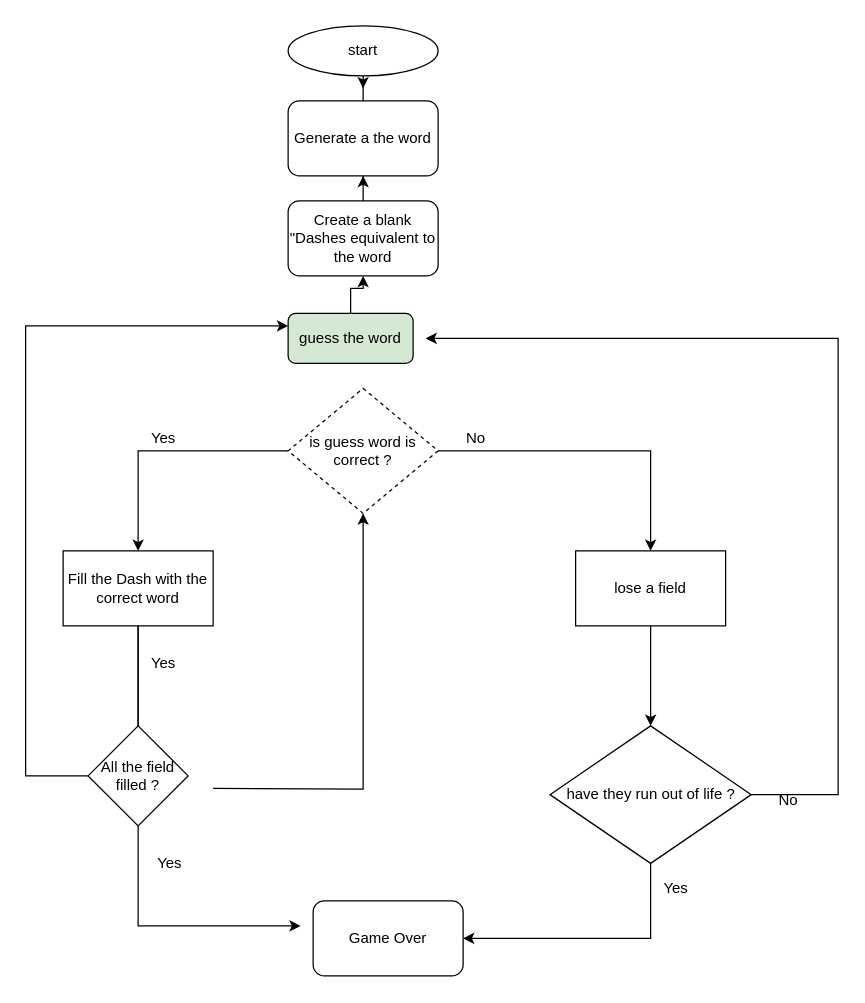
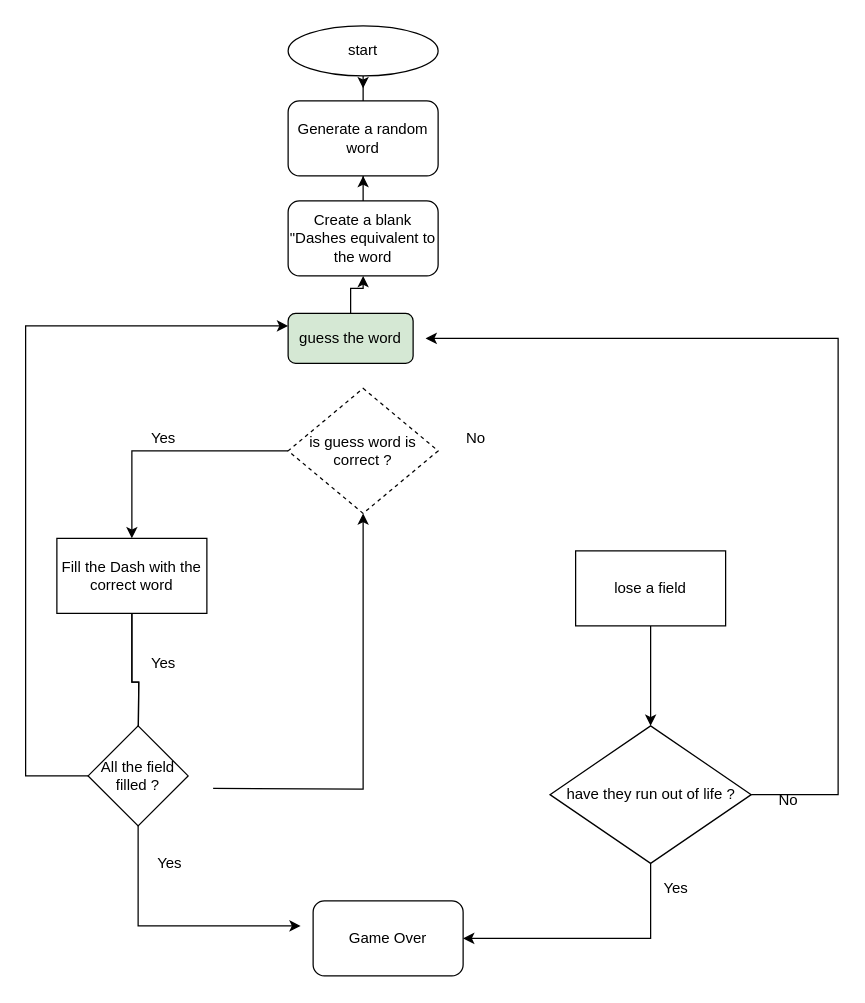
node "Generate a the word": label "Generate a the word" -> "Generate a random word"
edge "is guess word is correct ?" -> "lose a field": removed
node "Fill the Dash with the correct word": moved (138, 588) -> (132, 576)
